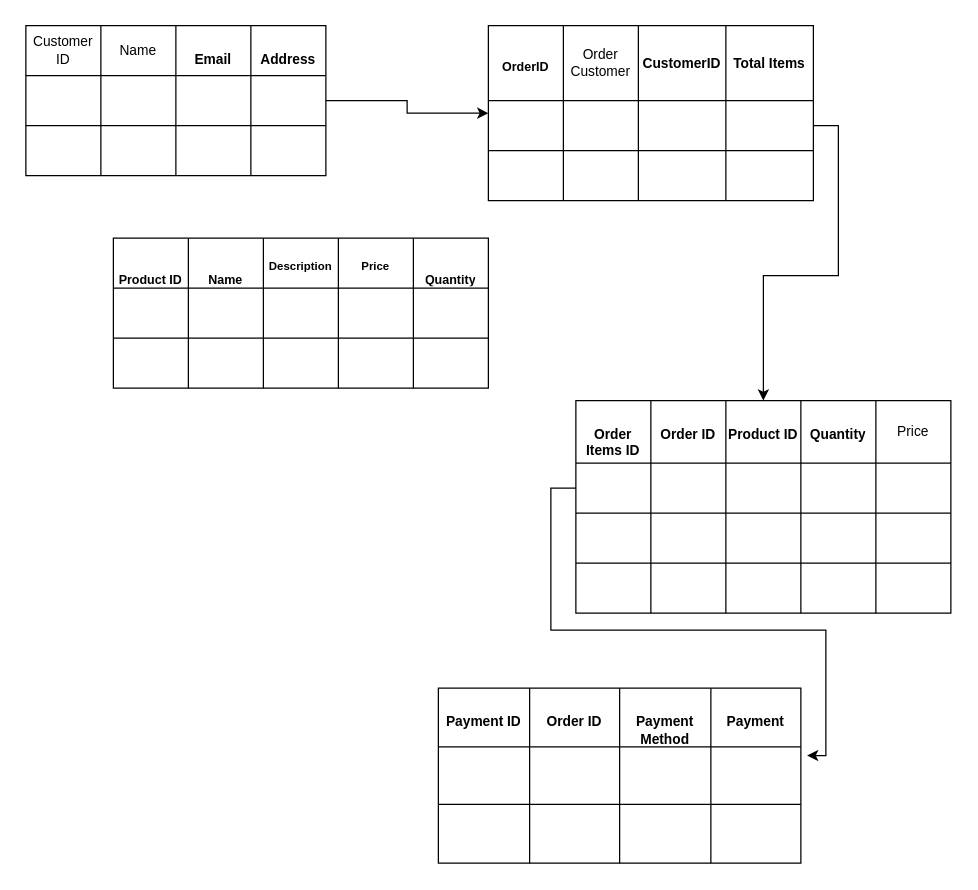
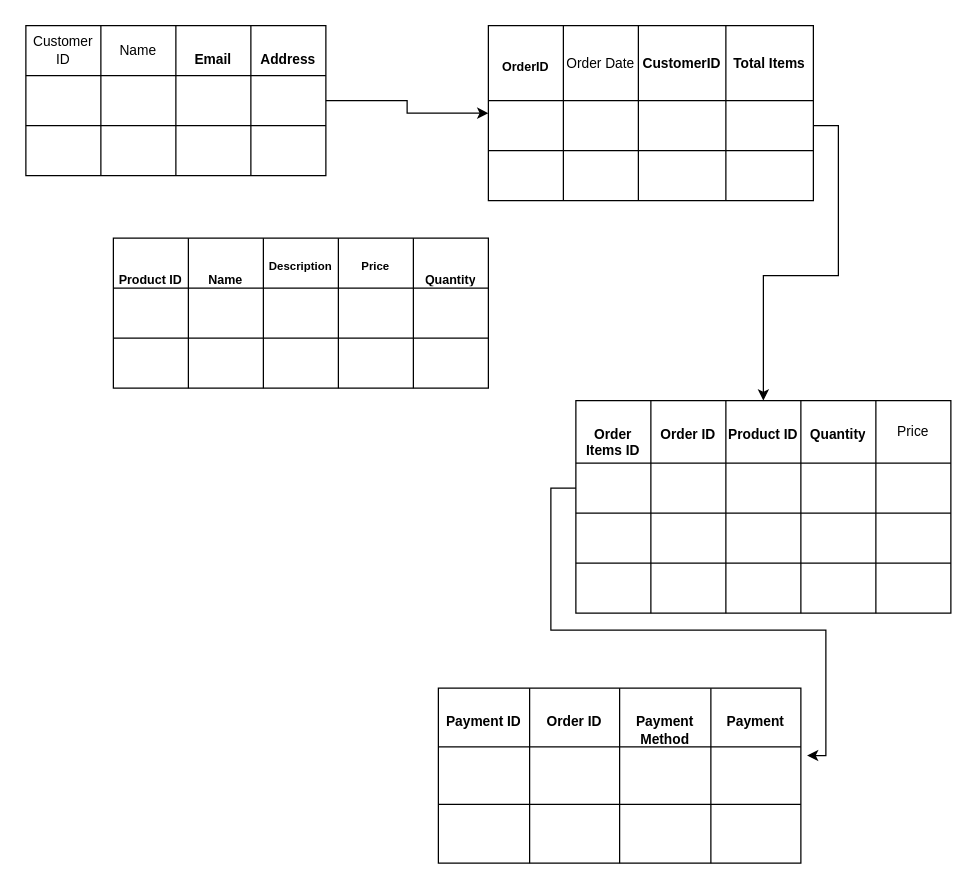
node "Order Customer": label "Order Customer" -> "Order Date"
